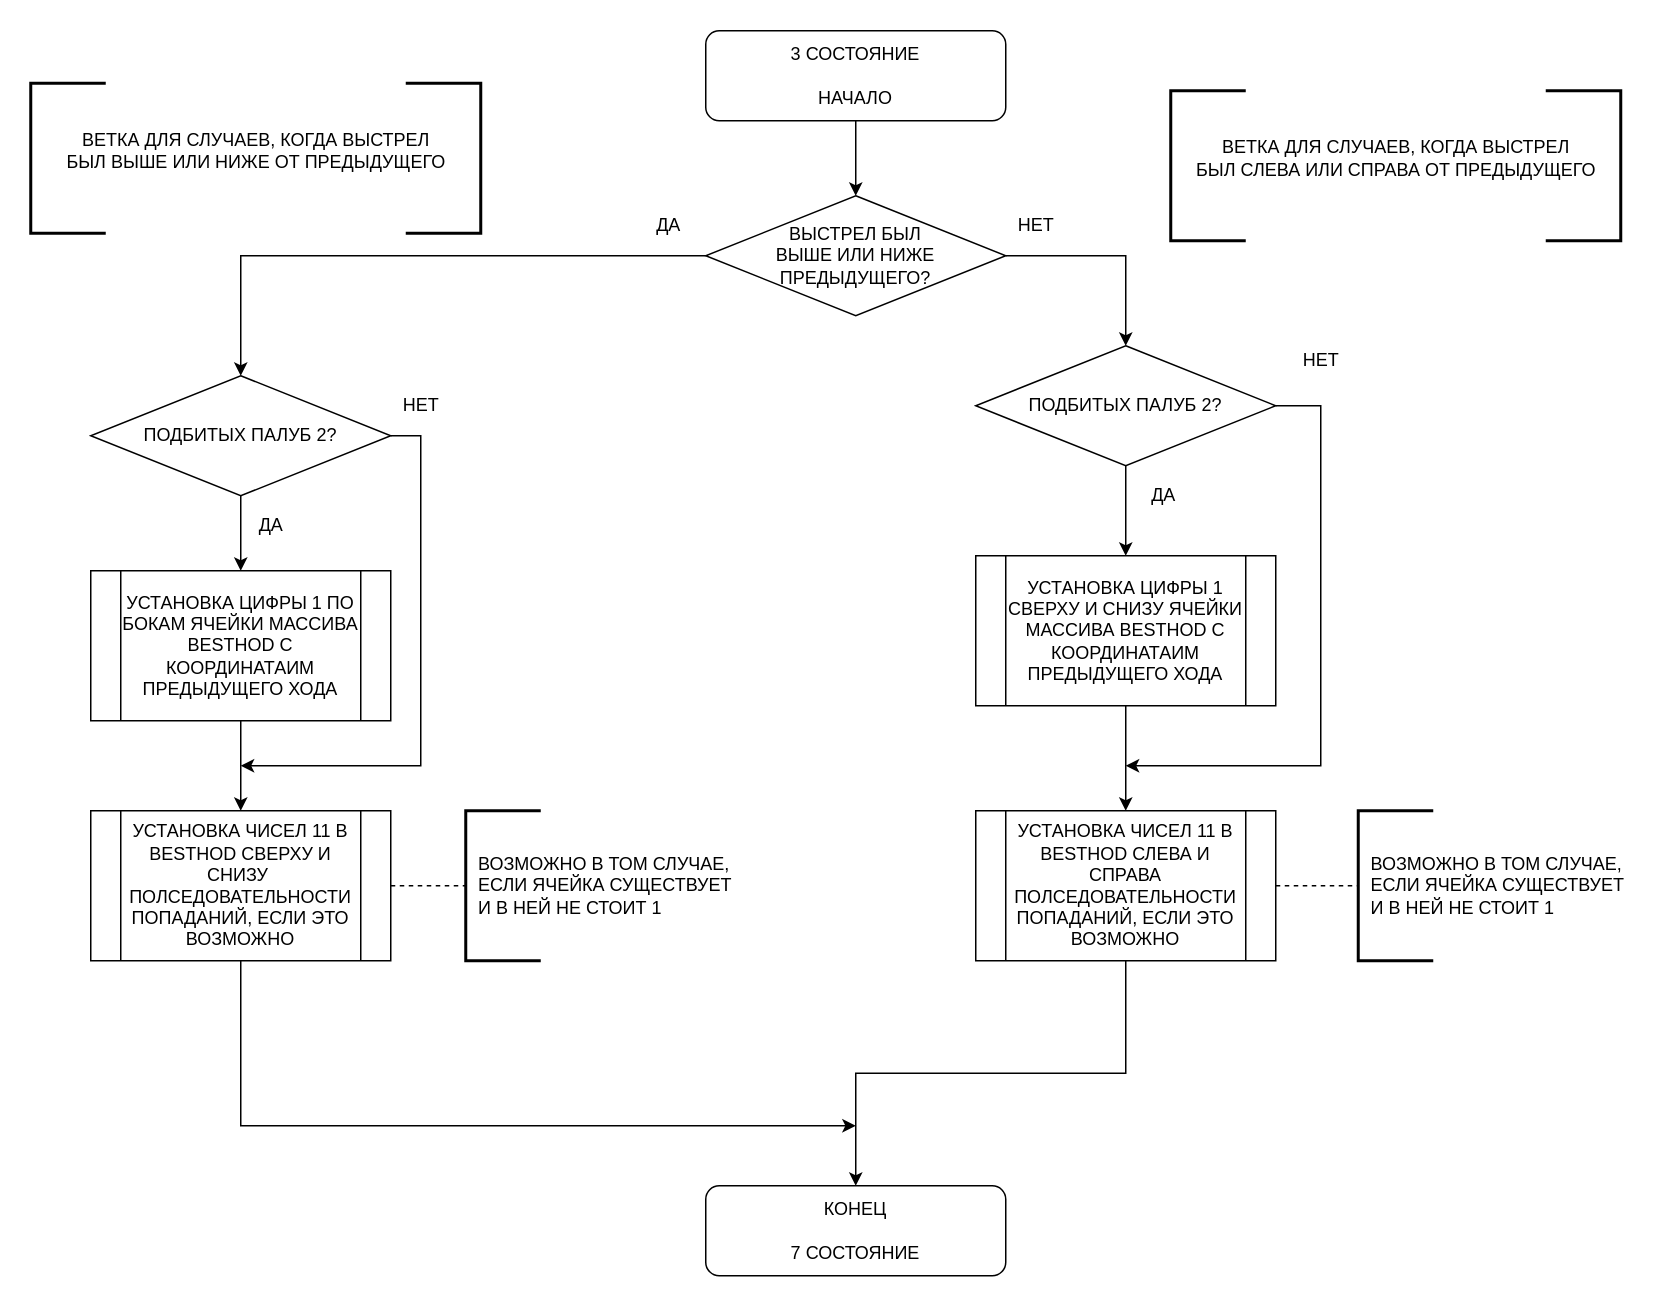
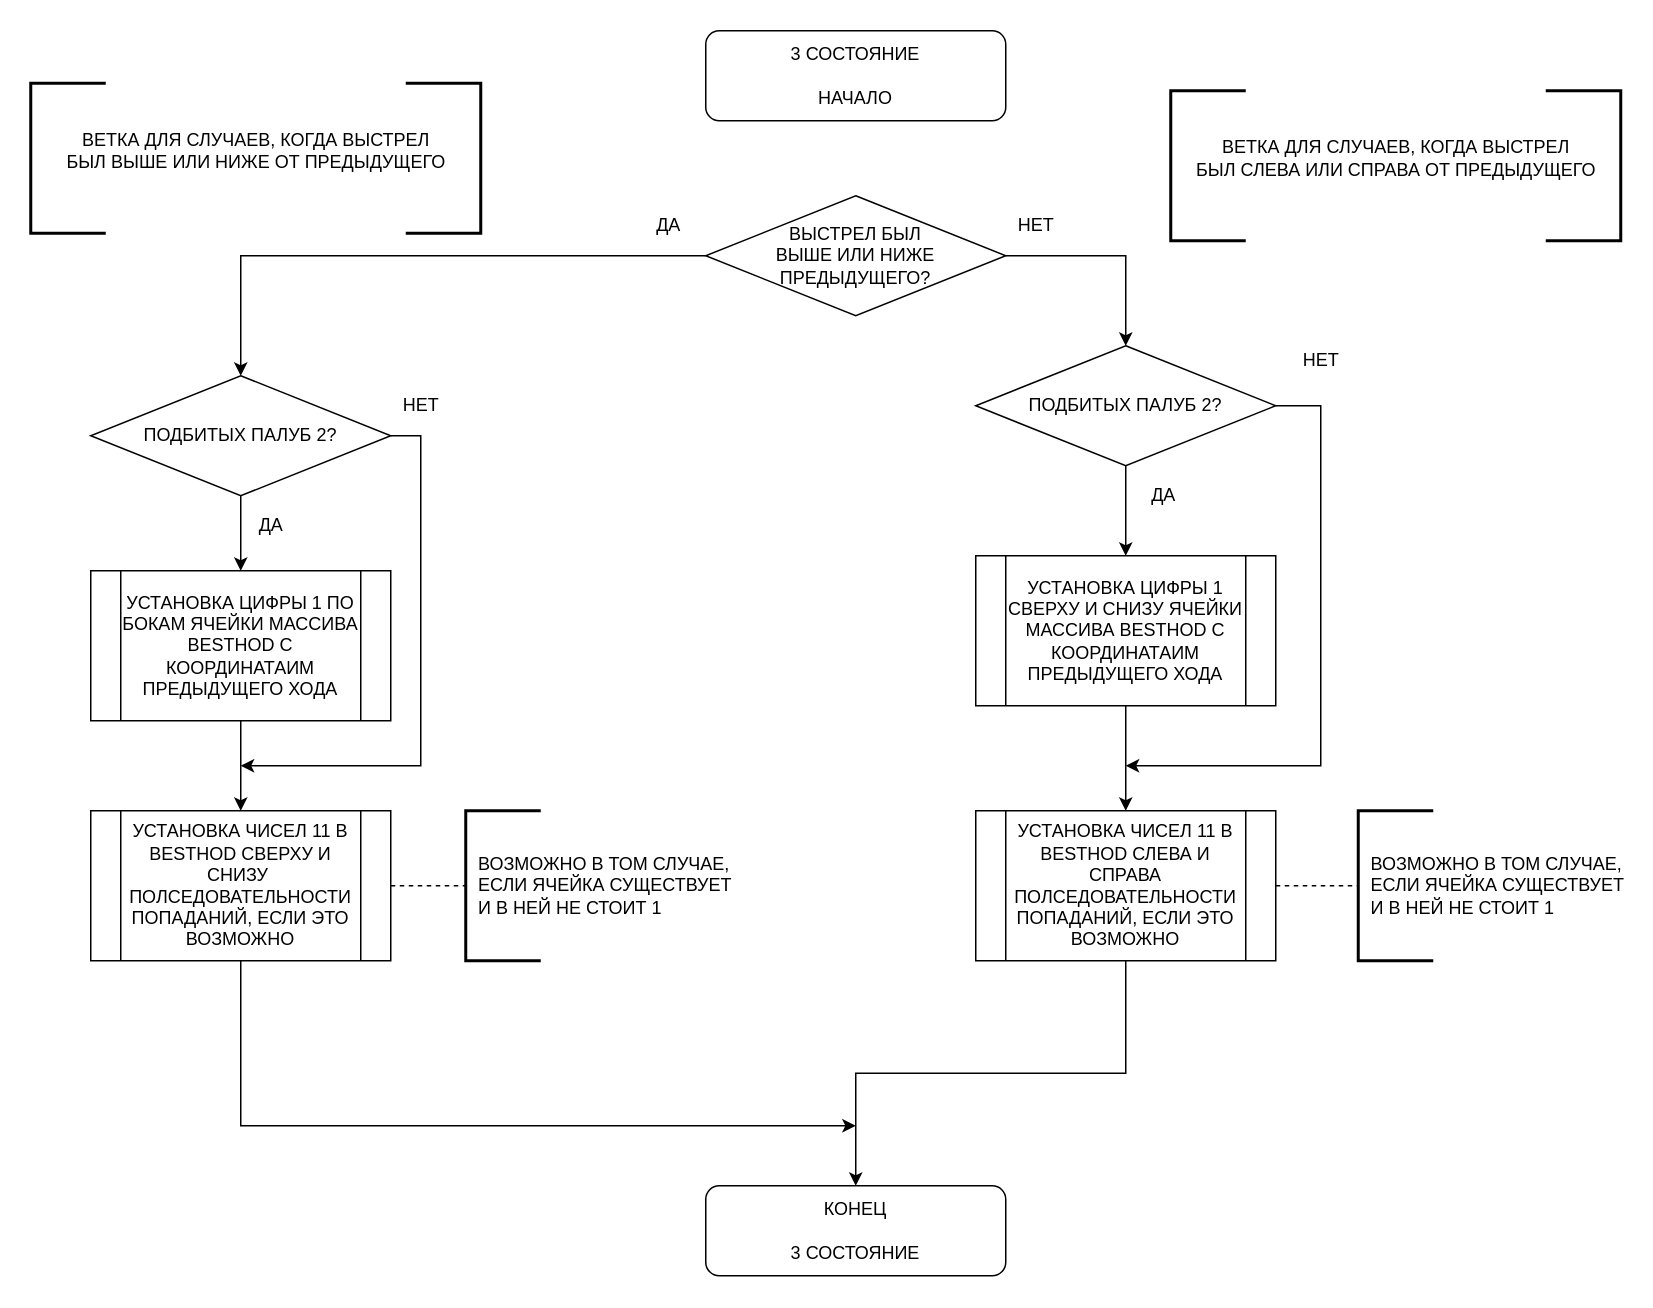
edge "3 СОСТОЯНИЕ НАЧАЛО" -> "ВЫСТРЕЛ БЫЛ ВЫШЕ ИЛИ НИЖЕ ПРЕДЫДУЩЕГО?": removed
node "КОНЕЦ 7 СОСТОЯНИЕ": label "КОНЕЦ 7 СОСТОЯНИЕ" -> "КОНЕЦ 3 СОСТОЯНИЕ"
